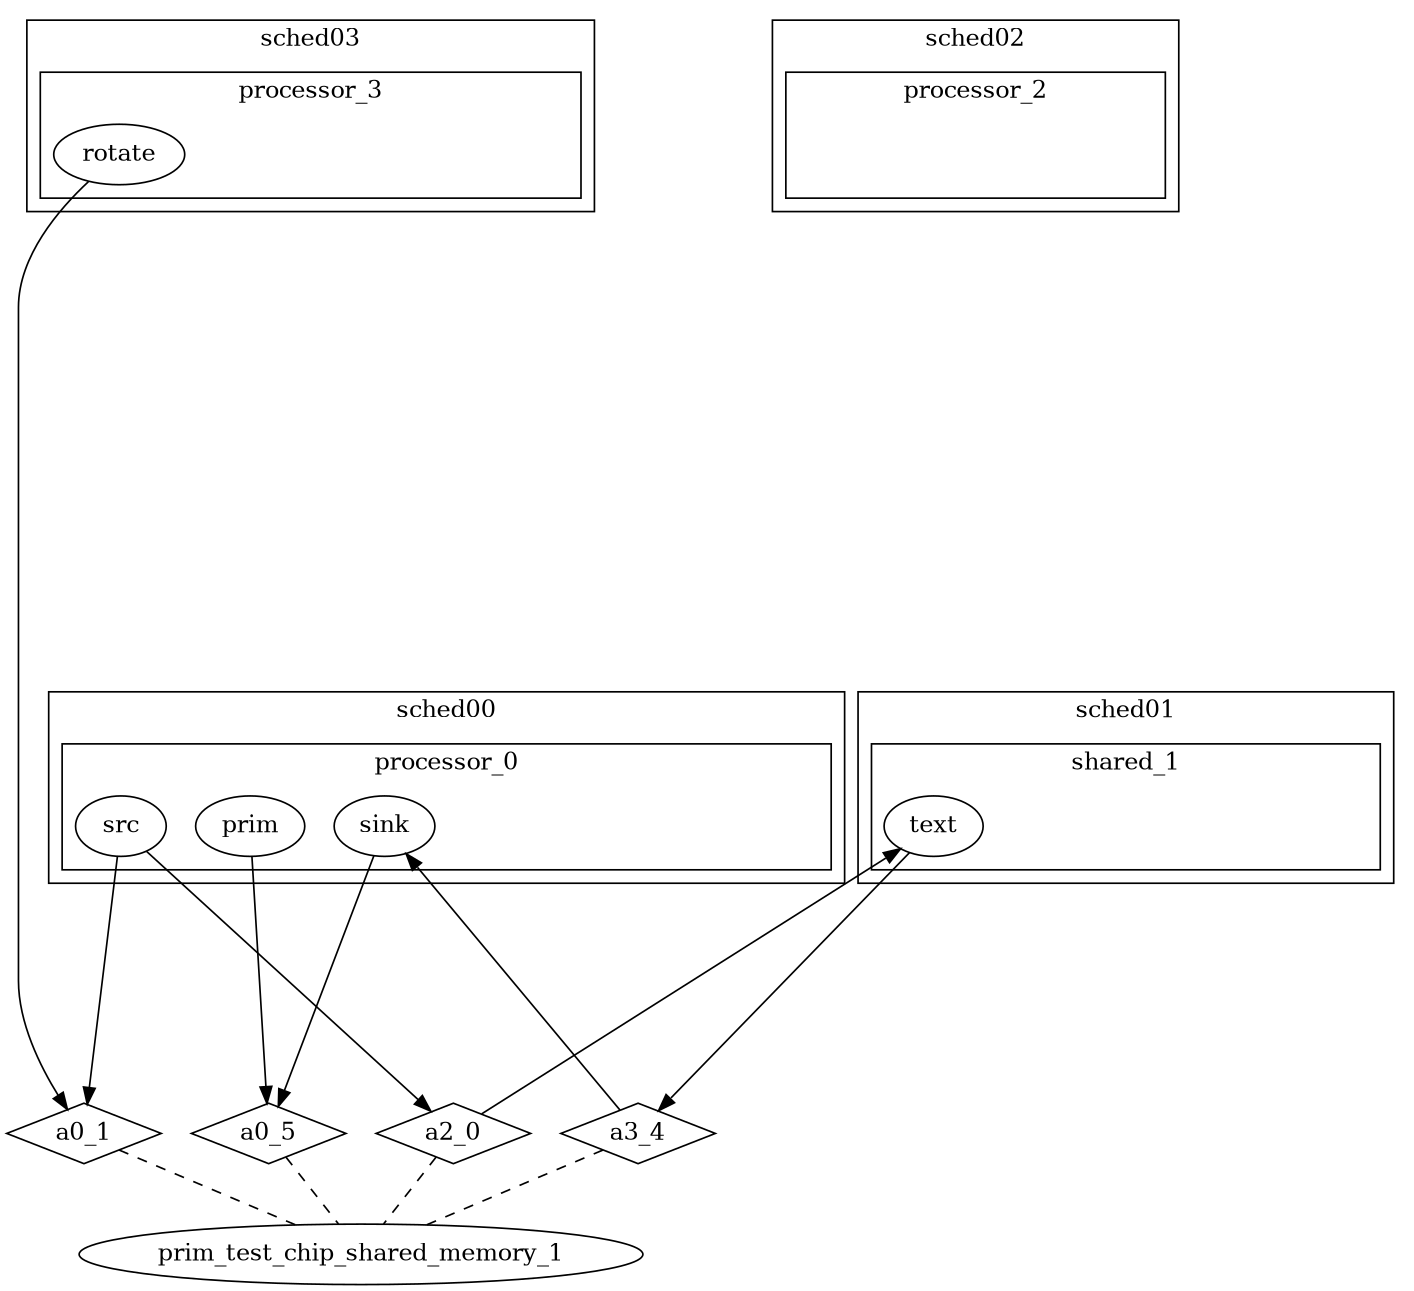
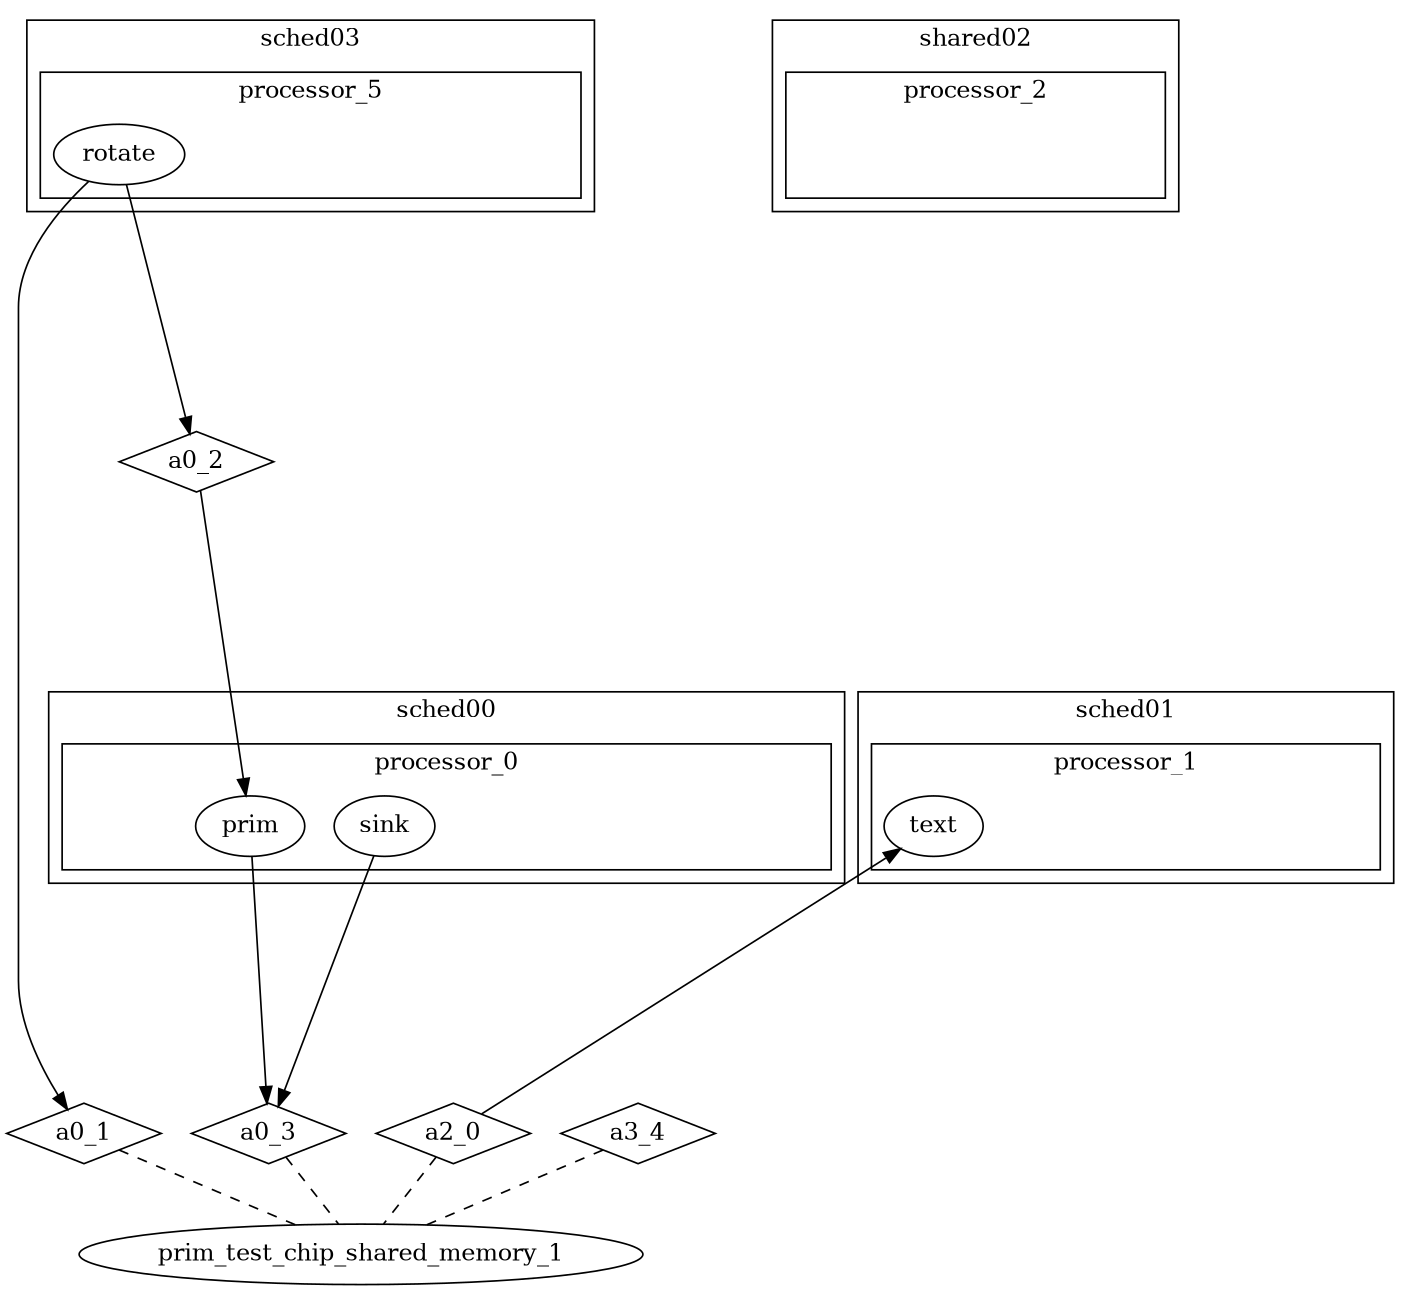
cluster "sched02": label "sched02" -> "shared02"
cluster "processor_3": label "processor_3" -> "processor_5"
node "a0_2": added
cluster "shared_1": label "shared_1" -> "processor_1"
node "src": removed
edge "text" -> "a3_4": removed
edge "a3_4" -> "sink": removed
node "a0_5": label "a0_5" -> "a0_3"
